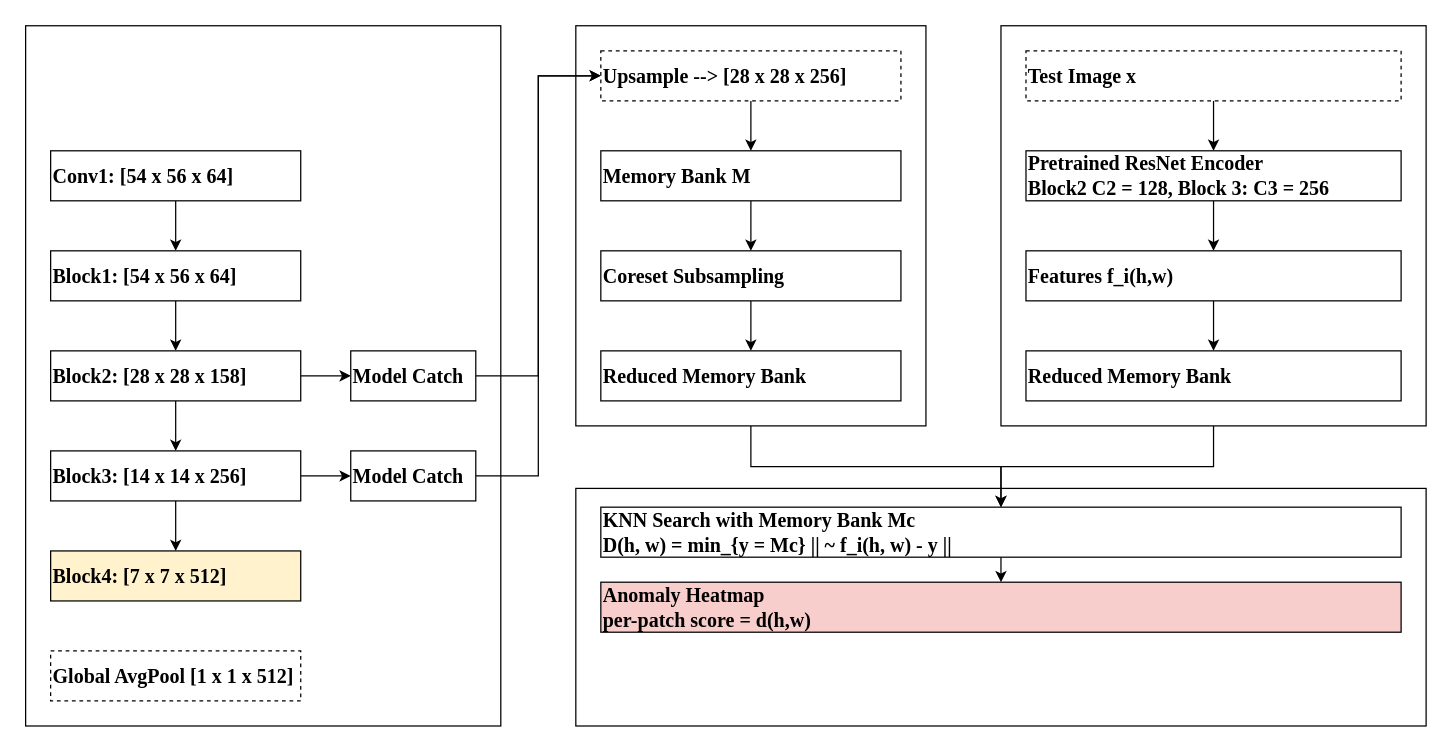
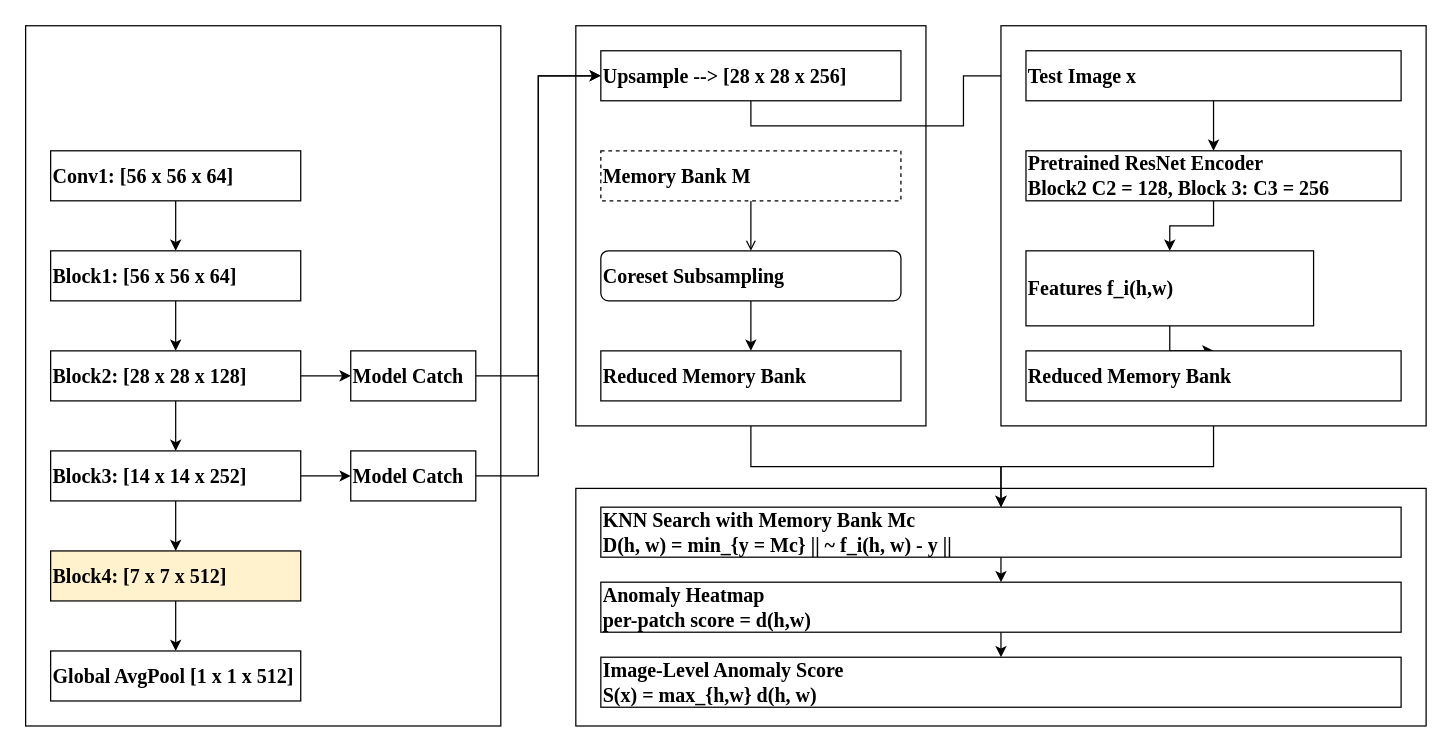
node "Upsample --> [28 x 28 x 256]": style dashed -> solid
node "Test Image x": style dashed -> solid
edge "Upsample --> [28 x 28 x 256]" -> "Memory Bank M": now "Upsample --> [28 x 28 x 256]" -> "Test Image x"
node "Conv1: [54 x 56 x 64]": label "Conv1: [54 x 56 x 64]" -> "Conv1: [56 x 56 x 64]"
node "Memory Bank M": style solid -> dashed
edge "Memory Bank M" -> "Coreset Subsampling": arrowhead classic -> open
node "Block1: [54 x 56 x 64]": label "Block1: [54 x 56 x 64]" -> "Block1: [56 x 56 x 64]"
node "Coreset Subsampling": shape rectangle -> rounded rectangle
node "Features f_i(h,w)": size 375x50 -> 288x75
node "Block2: [28 x 28 x 158]": label "Block2: [28 x 28 x 158]" -> "Block2: [28 x 28 x 128]"
node "Block3: [14 x 14 x 256]": label "Block3: [14 x 14 x 256]" -> "Block3: [14 x 14 x 252]"
node "Anomaly Heatmap per-patch score = d(h,w)": fillcolor #f8cecc -> #ffffff
edge "Block4: [7 x 7 x 512]" -> "Global AvgPool [1 x 1 x 512]": added
edge "Anomaly Heatmap per-patch score = d(h,w)" -> "Image-Level Anomaly Score S(x) = max_{h,w} d(h, w)": added
node "Global AvgPool [1 x 1 x 512]": style dashed -> solid
node "Image-Level Anomaly Score S(x) = max_{h,w} d(h, w)": added
